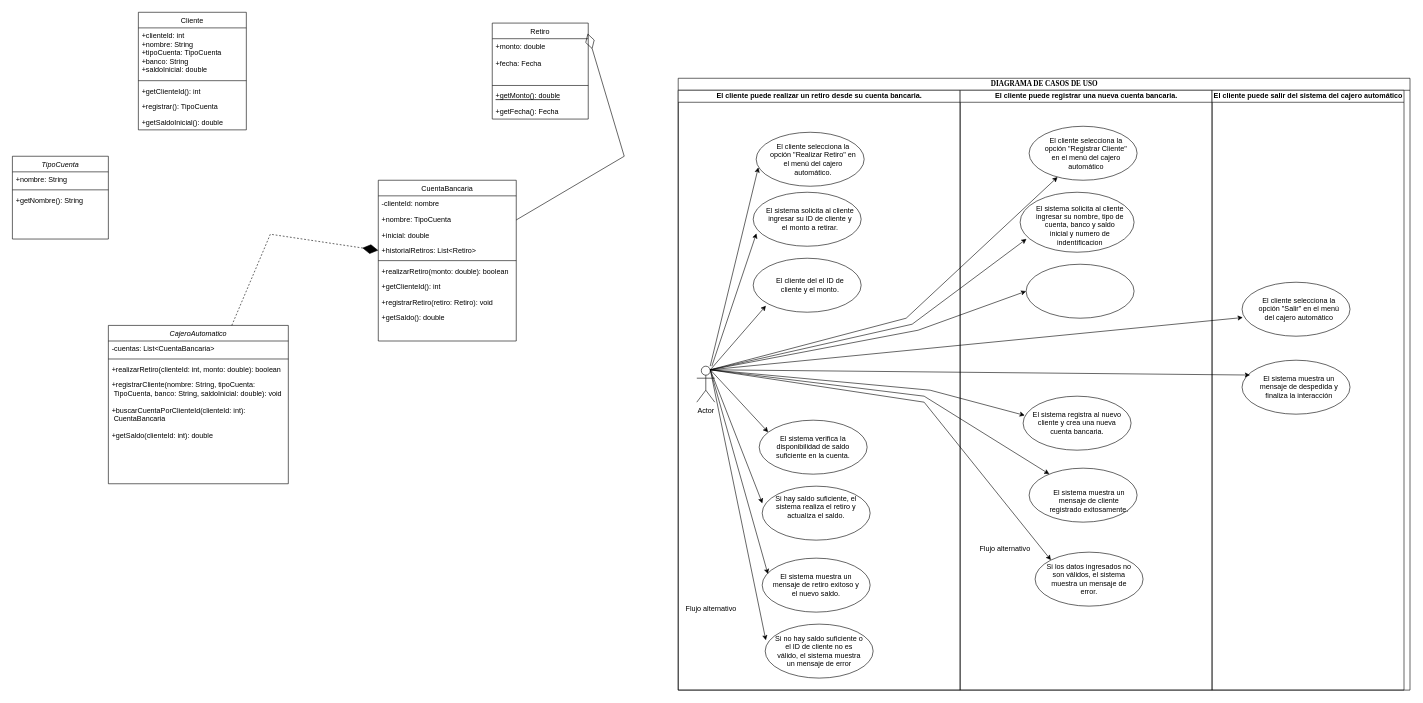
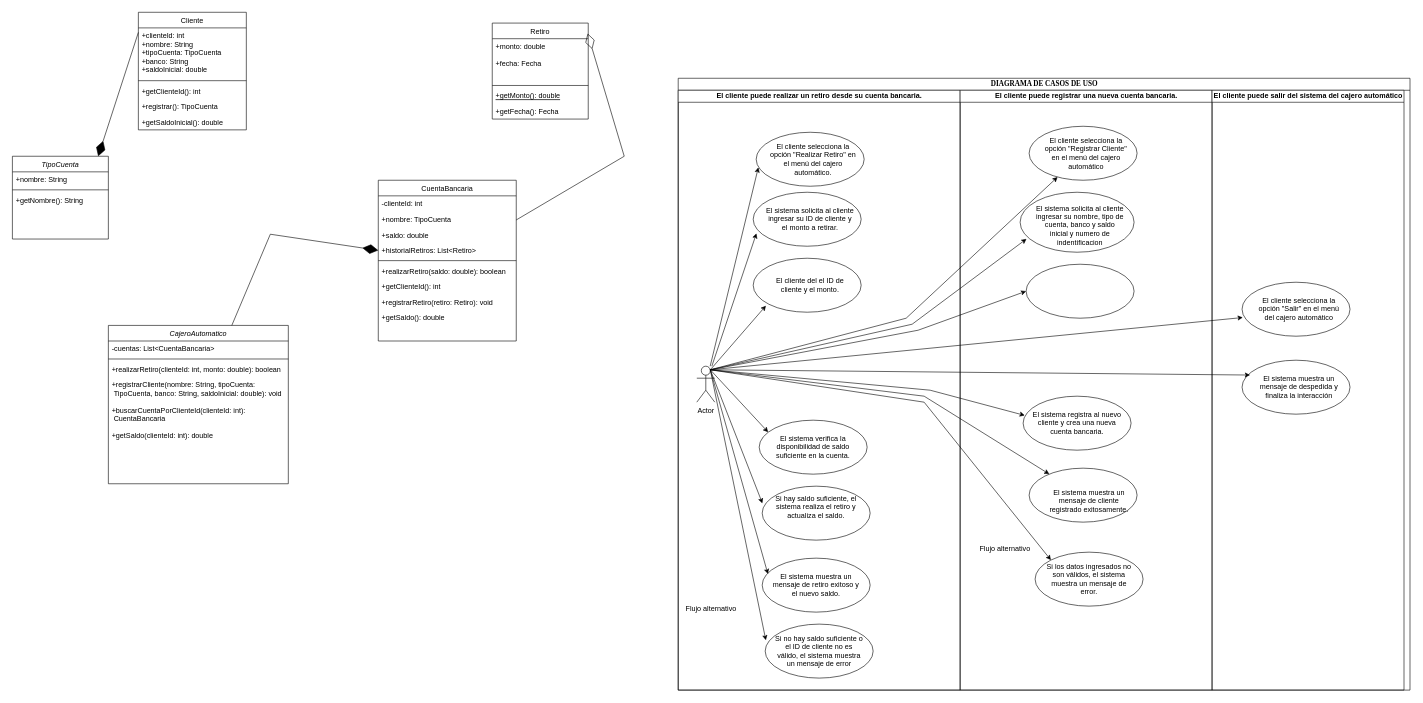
edge "Cliente" -> "TipoCuenta": added
node "-clienteId: nombre": label "-clienteId: nombre" -> "-clienteId: int"
node "+inicial: double": label "+inicial: double" -> "+saldo: double"
edge "CajeroAutomatico" -> "CuentaBancaria": style dashed -> solid
node "+realizarRetiro(monto: double): boolean": label "+realizarRetiro(monto: double): boolean" -> "+realizarRetiro(saldo: double): boolean"
